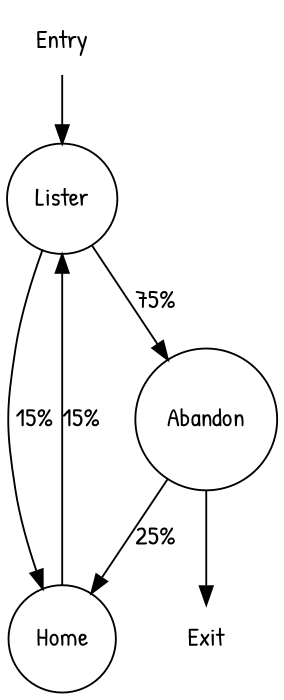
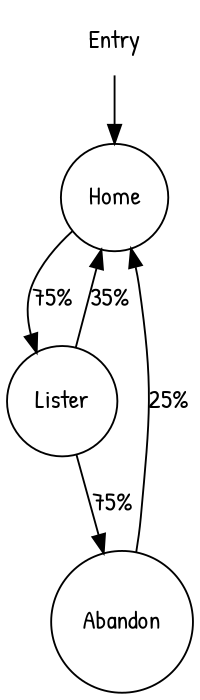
edge "Entry" -> "Lister": now "Entry" -> "Home"
edge "Lister" -> "Home": label "15%" -> "35%"
edge "Home" -> "Lister": label "15%" -> "75%"
node "Exit": removed
